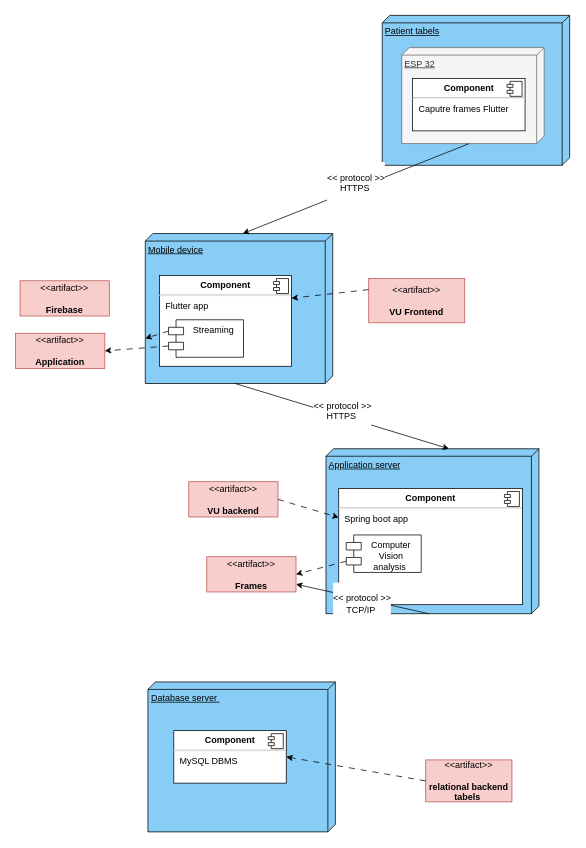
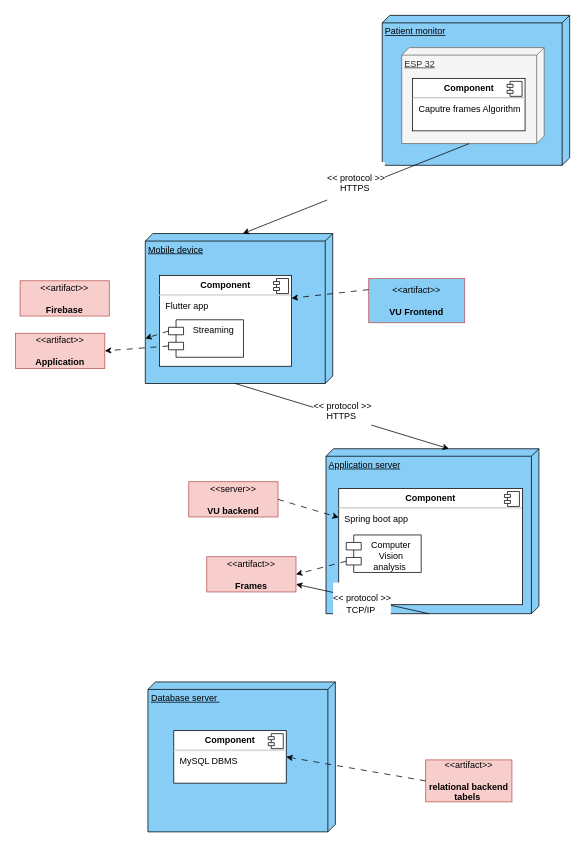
node "Patient tabels": label "Patient tabels" -> "Patient monitor"
node "Component Caputre frames Flutter": label "Component Caputre frames Flutter" -> "Component Caputre frames Algorithm"
node "<<artifact>>VU Frontend": fillcolor #f8cecc -> #88cdf6
node "<<artifact>>VU backend": label "<<artifact>>VU backend" -> "<<server>>VU backend"
